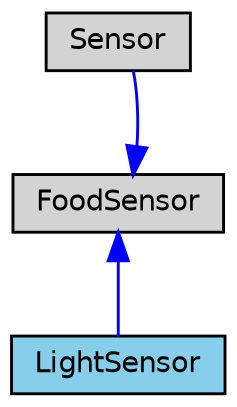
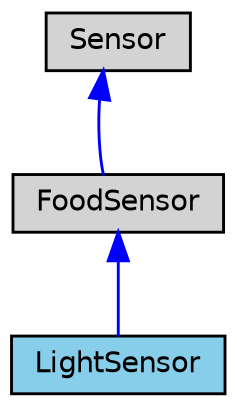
edge "Sensor" -> "FoodSensor": reversed
